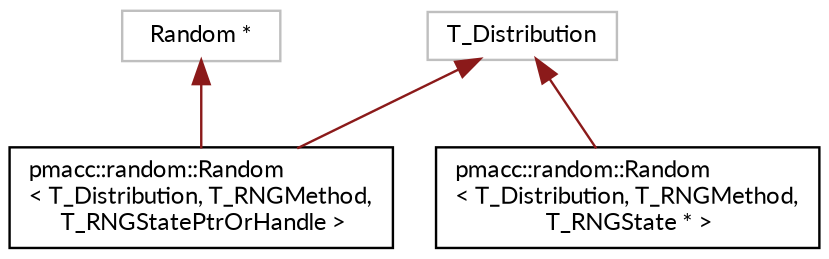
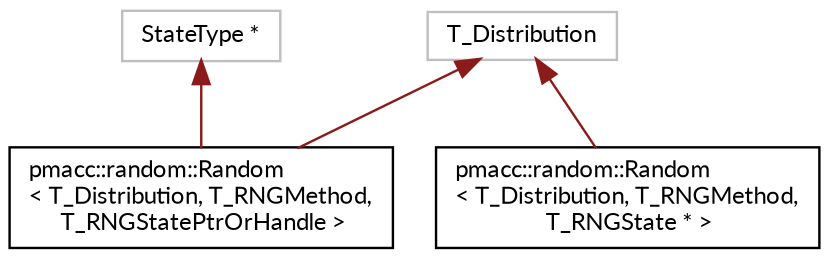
node "Random *": label "Random *" -> "StateType *"
